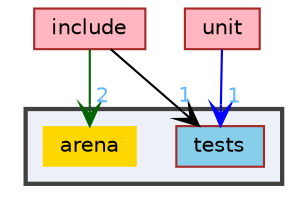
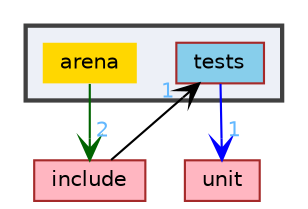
edge "include" -> "arena": reversed
edge "unit" -> "tests": reversed
